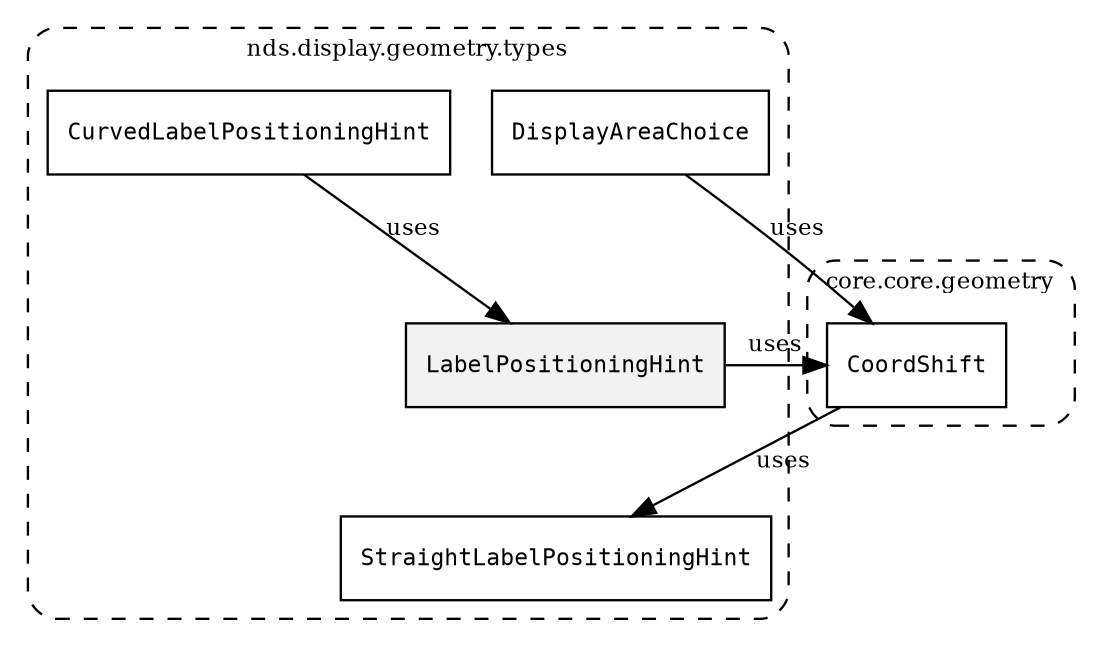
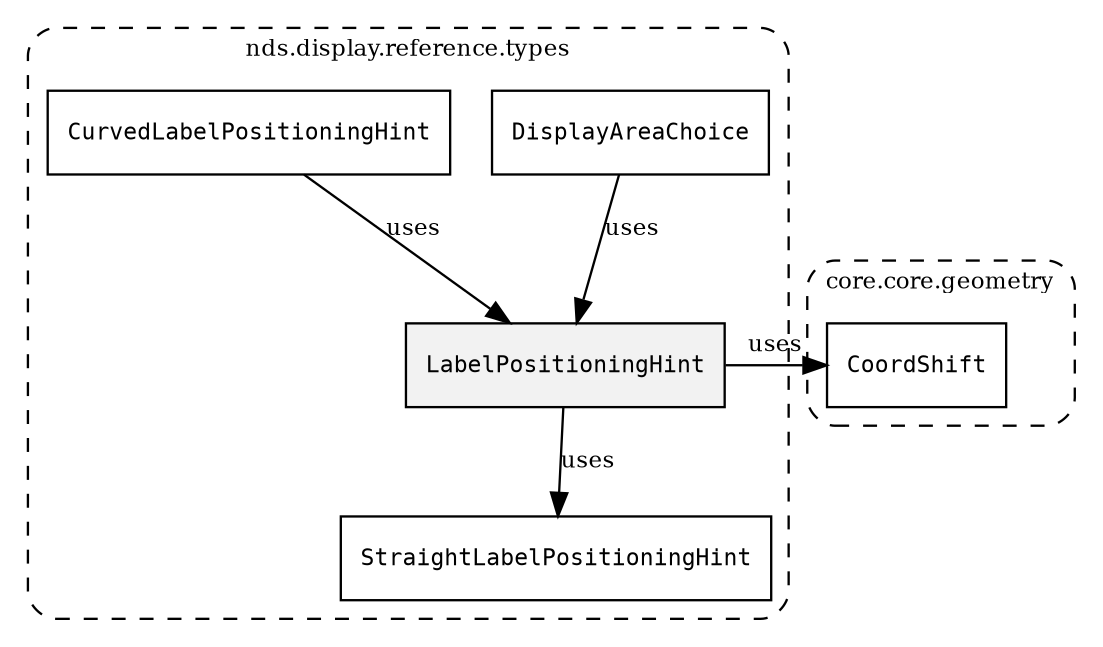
cluster "nds.display.geometry.types": label "nds.display.geometry.types" -> "nds.display.reference.types"
edge "DisplayAreaChoice" -> "CoordShift": now "DisplayAreaChoice" -> "LabelPositioningHint"
edge "CoordShift" -> "StraightLabelPositioningHint": now "LabelPositioningHint" -> "StraightLabelPositioningHint"
